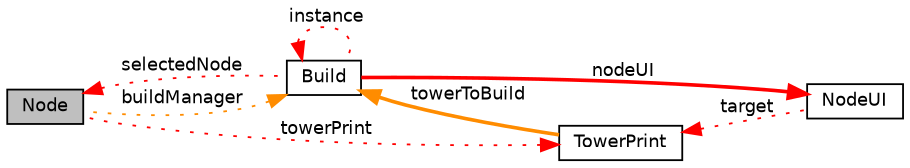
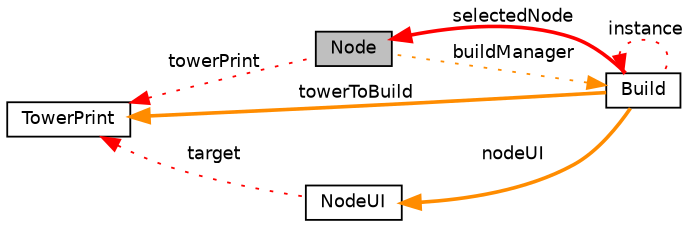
edge "Build" -> "Node": style dotted -> bold
edge "Build" -> "NodeUI": color red -> darkorange
edge "TowerPrint" -> "Build": reversed
